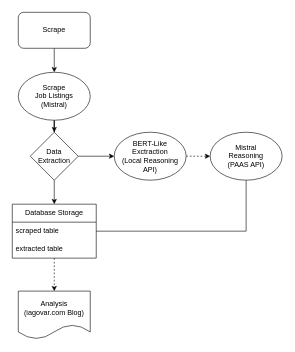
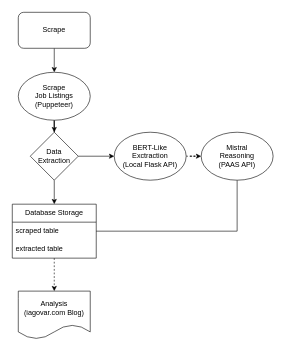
node "Scrape Job Listings (Mistral)": label "Scrape Job Listings (Mistral)" -> "Scrape Job Listings (Puppeteer)"
node "BERT-Like Exctraction (Local Reasoning API)": label "BERT-Like Exctraction (Local Reasoning API)" -> "BERT-Like Exctraction (Local Flask API)"
node "Mistral Reasoning (PAAS API)": moved (246, 156) -> (237, 156)
